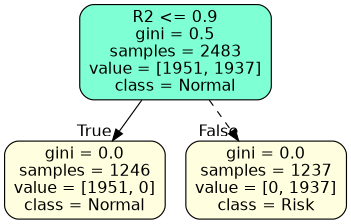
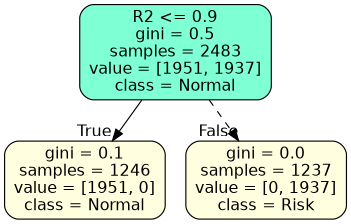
node "gini = 0.0 samples = 1246 value = [1951, 0] class = Normal": label "gini = 0.0 samples = 1246 value = [1951, 0] class = Normal" -> "gini = 0.1 samples = 1246 value = [1951, 0] class = Normal"
